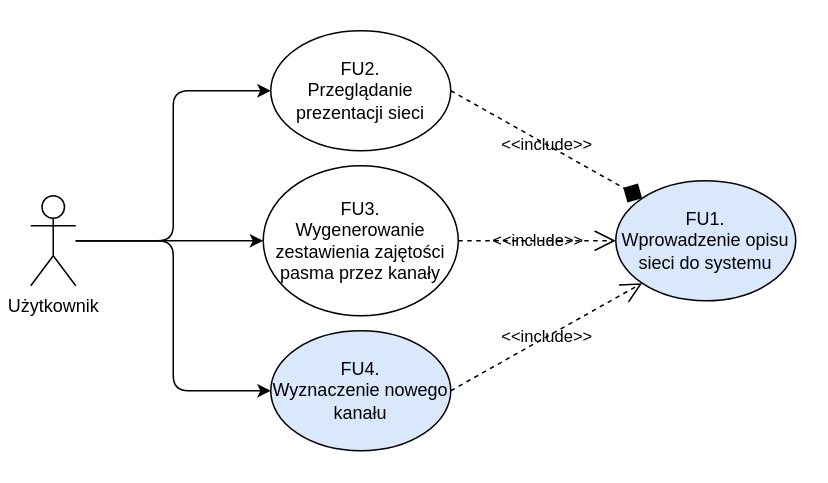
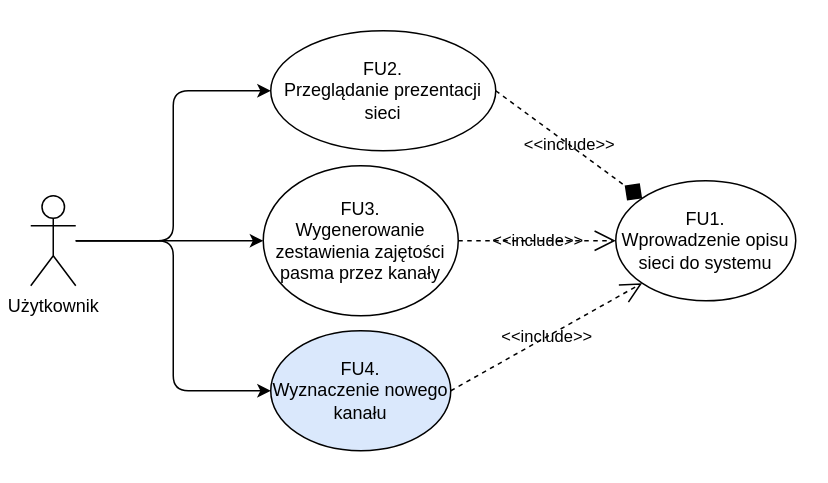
node "FU2. Przeglądanie prezentacji sieci": size 180x120 -> 225x120
node "FU1. Wprowadzenie opisu sieci do systemu": fillcolor #dae8fc -> #ffffff
